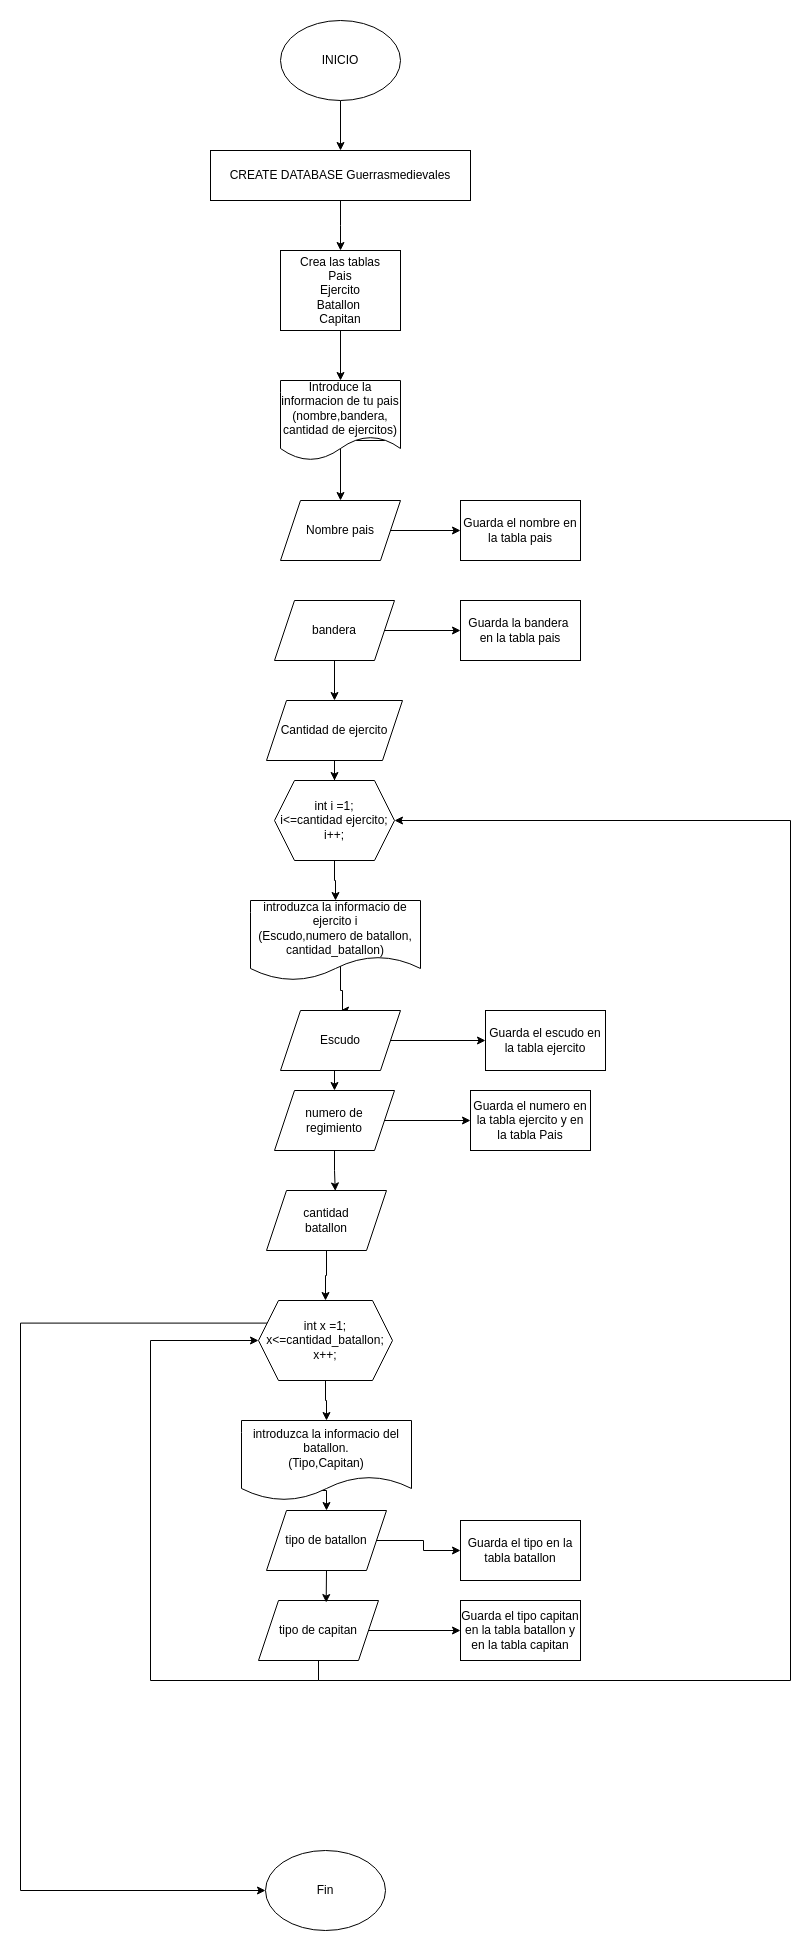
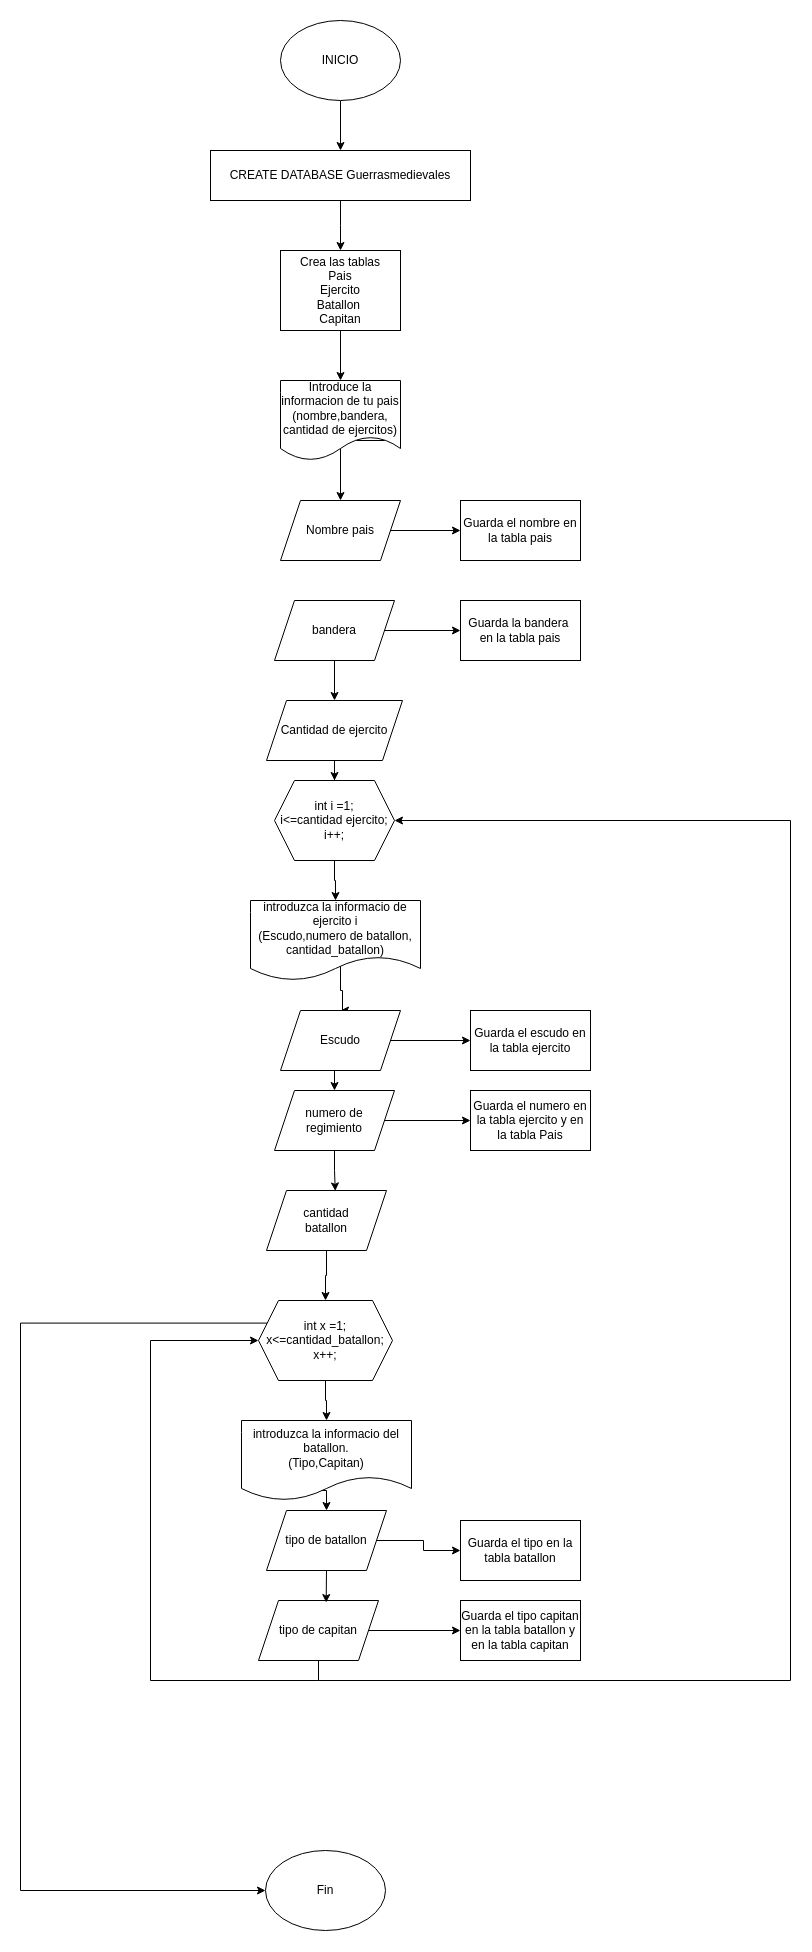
node "Guarda el escudo en la tabla ejercito": moved (546, 1041) -> (531, 1041)
